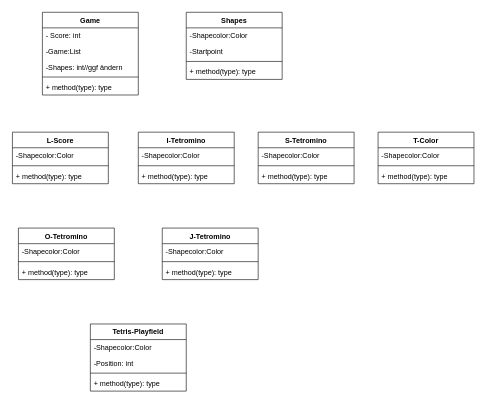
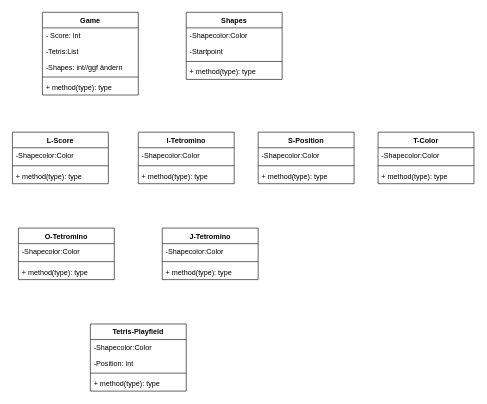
node "-Game:List": label "-Game:List" -> "-Tetris:List"
node "S-Tetromino": label "S-Tetromino" -> "S-Position"
